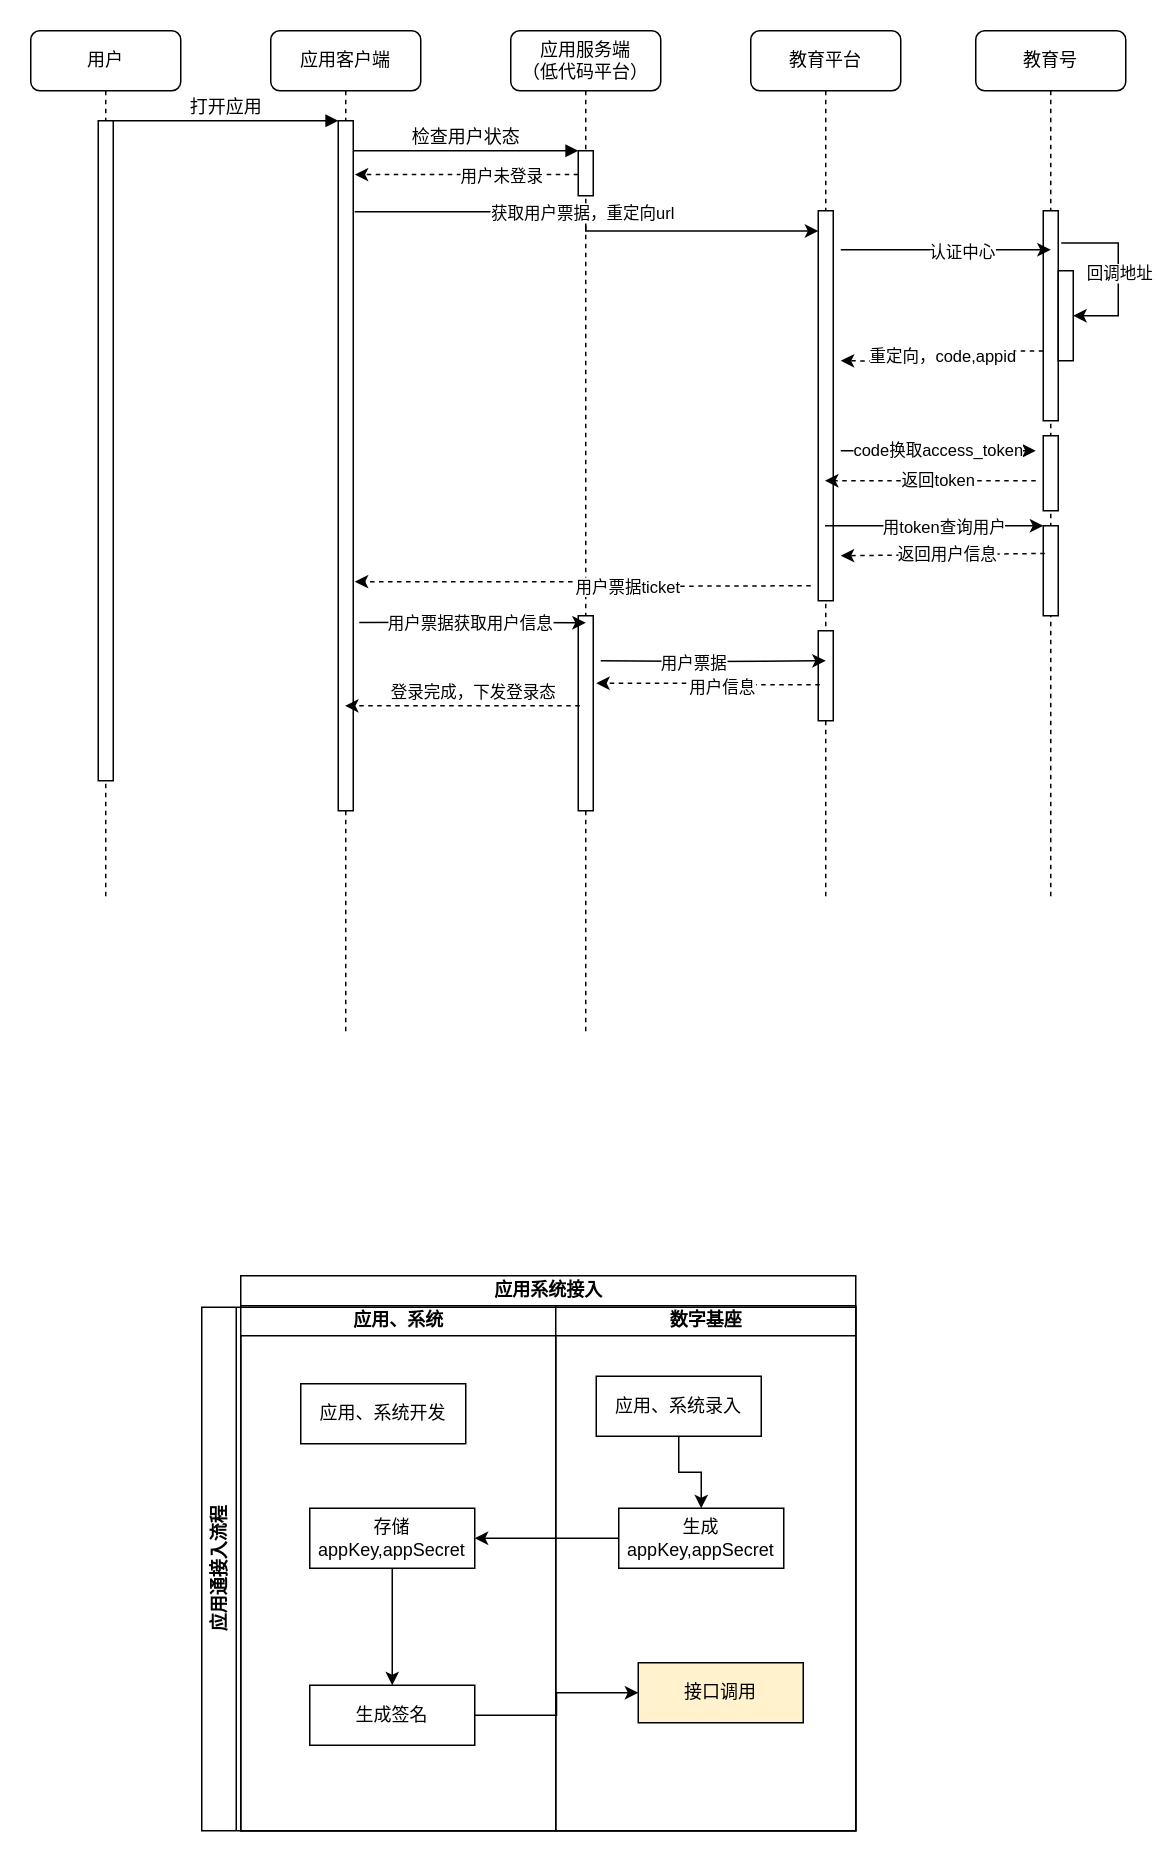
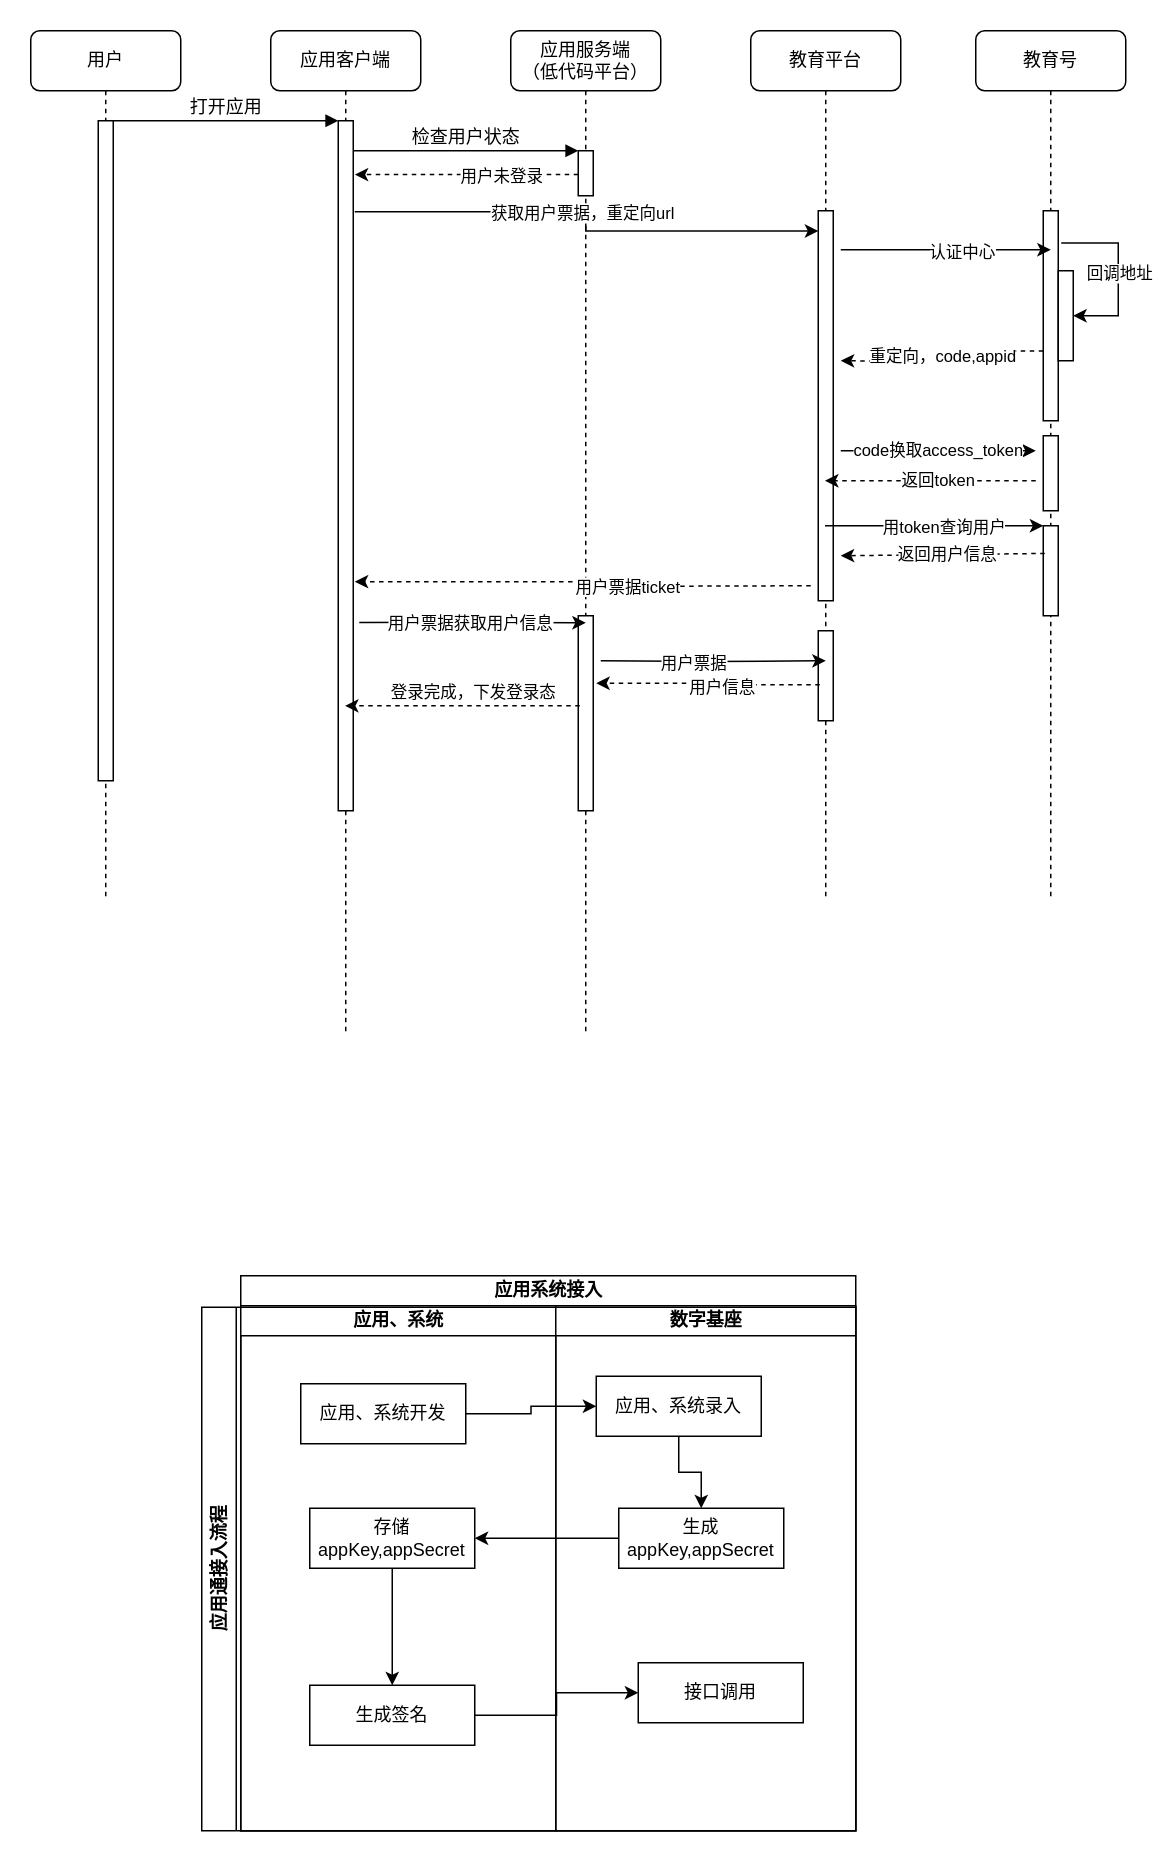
edge "应用、系统开发" -> "应用、系统录入": added
node "接口调用": fillcolor #fff2cc -> #ffffff
